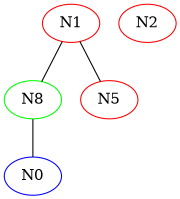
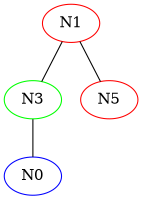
node "N2": removed
node "N8": label "N8" -> "N3"
